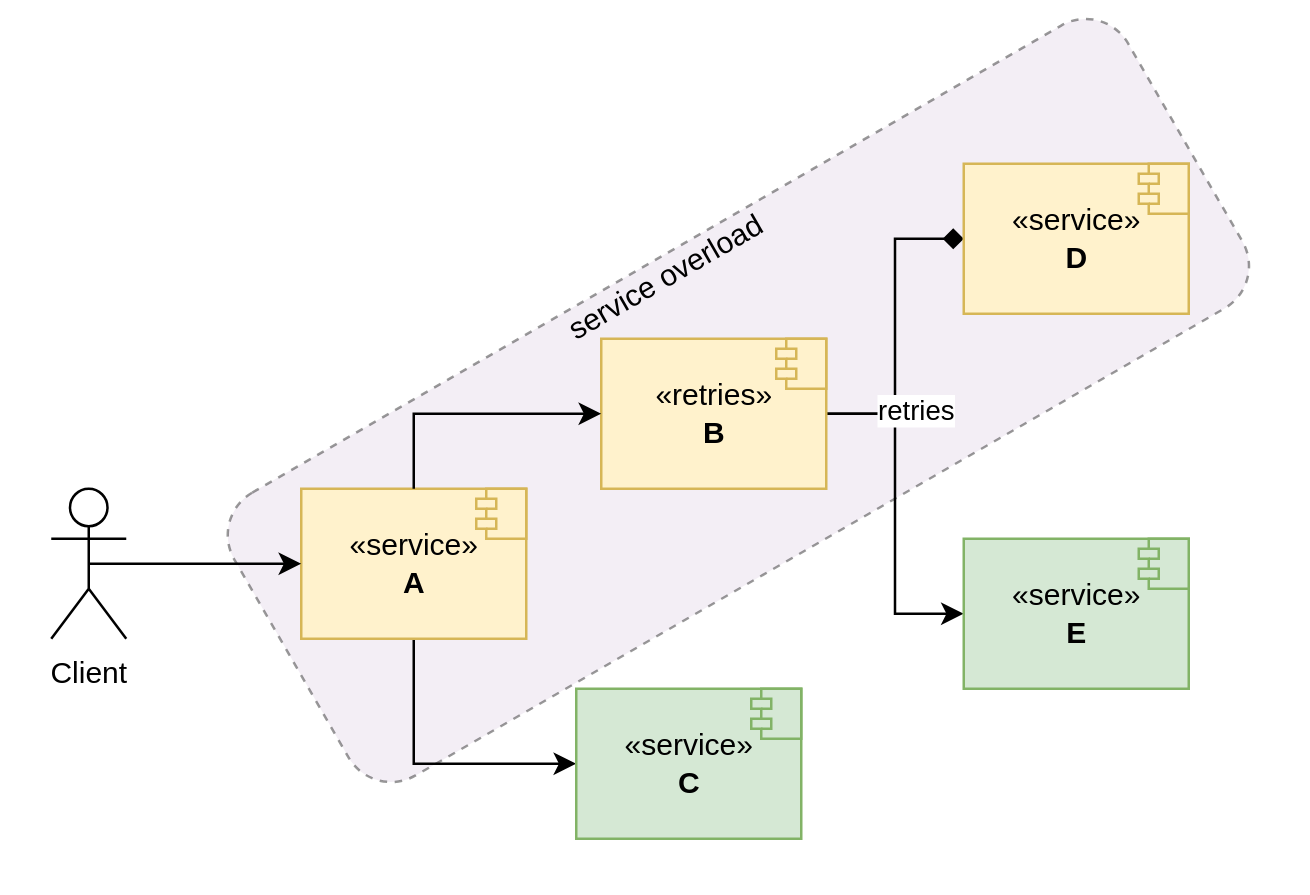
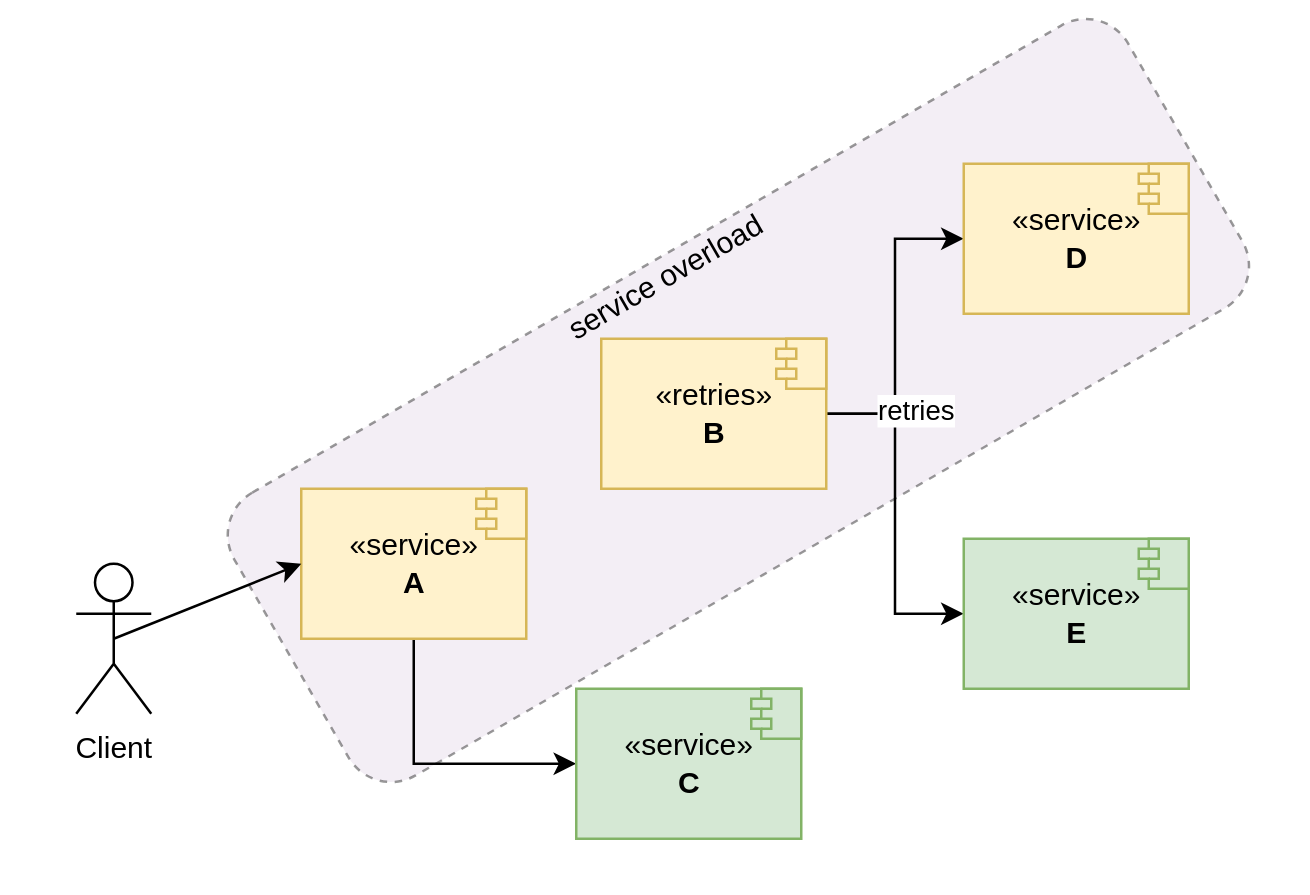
edge "«retries» B" -> "«service» D": arrowhead diamond -> classic
edge "«service» A" -> "«retries» B": removed
node "Client": moved (89, 564) -> (114, 639)
